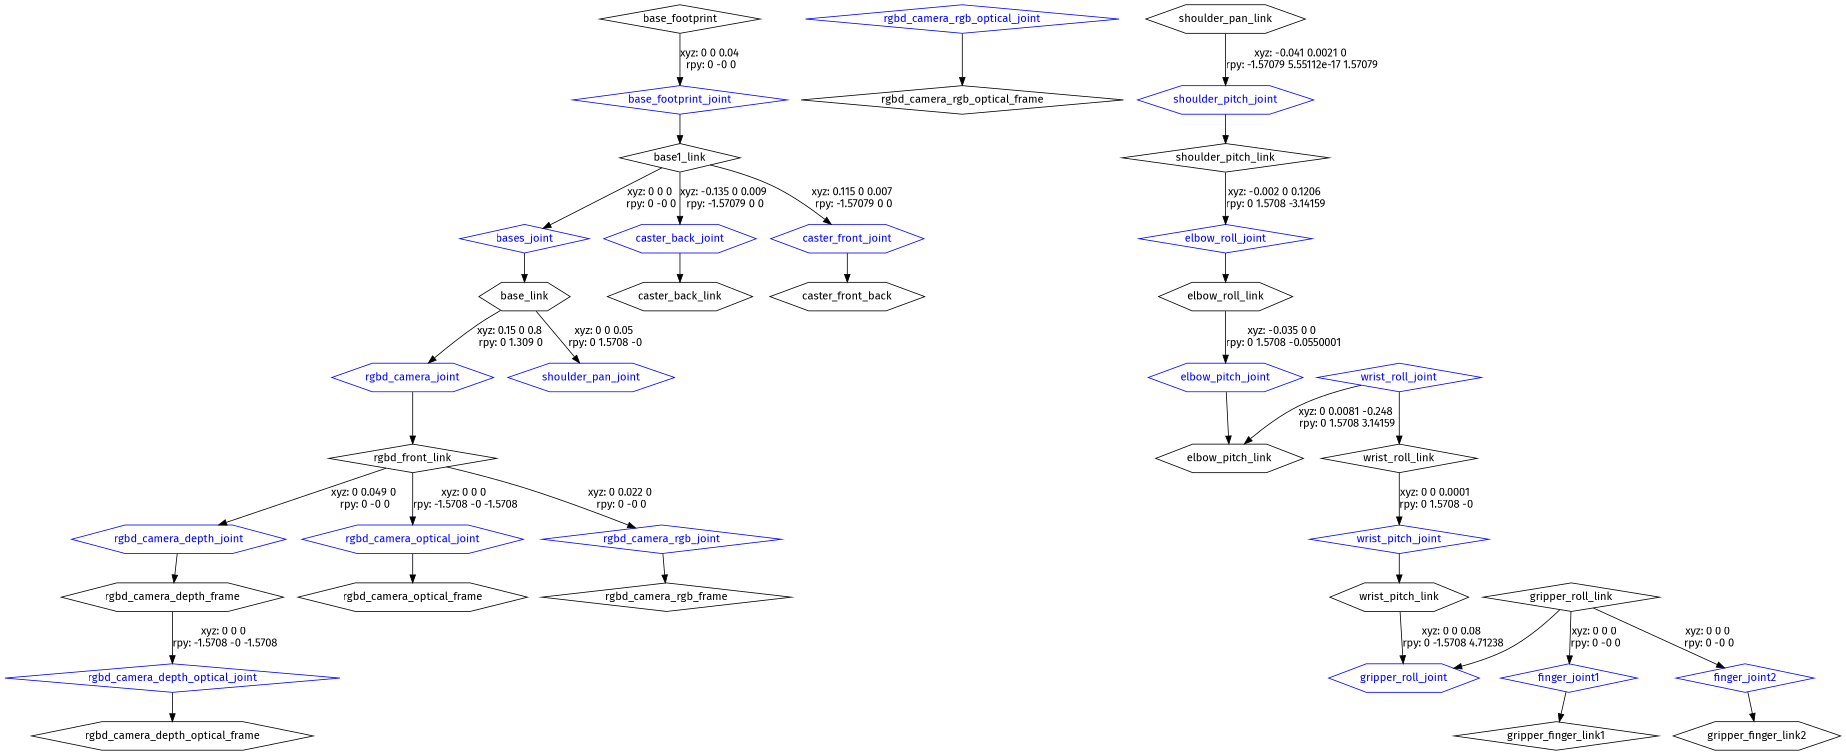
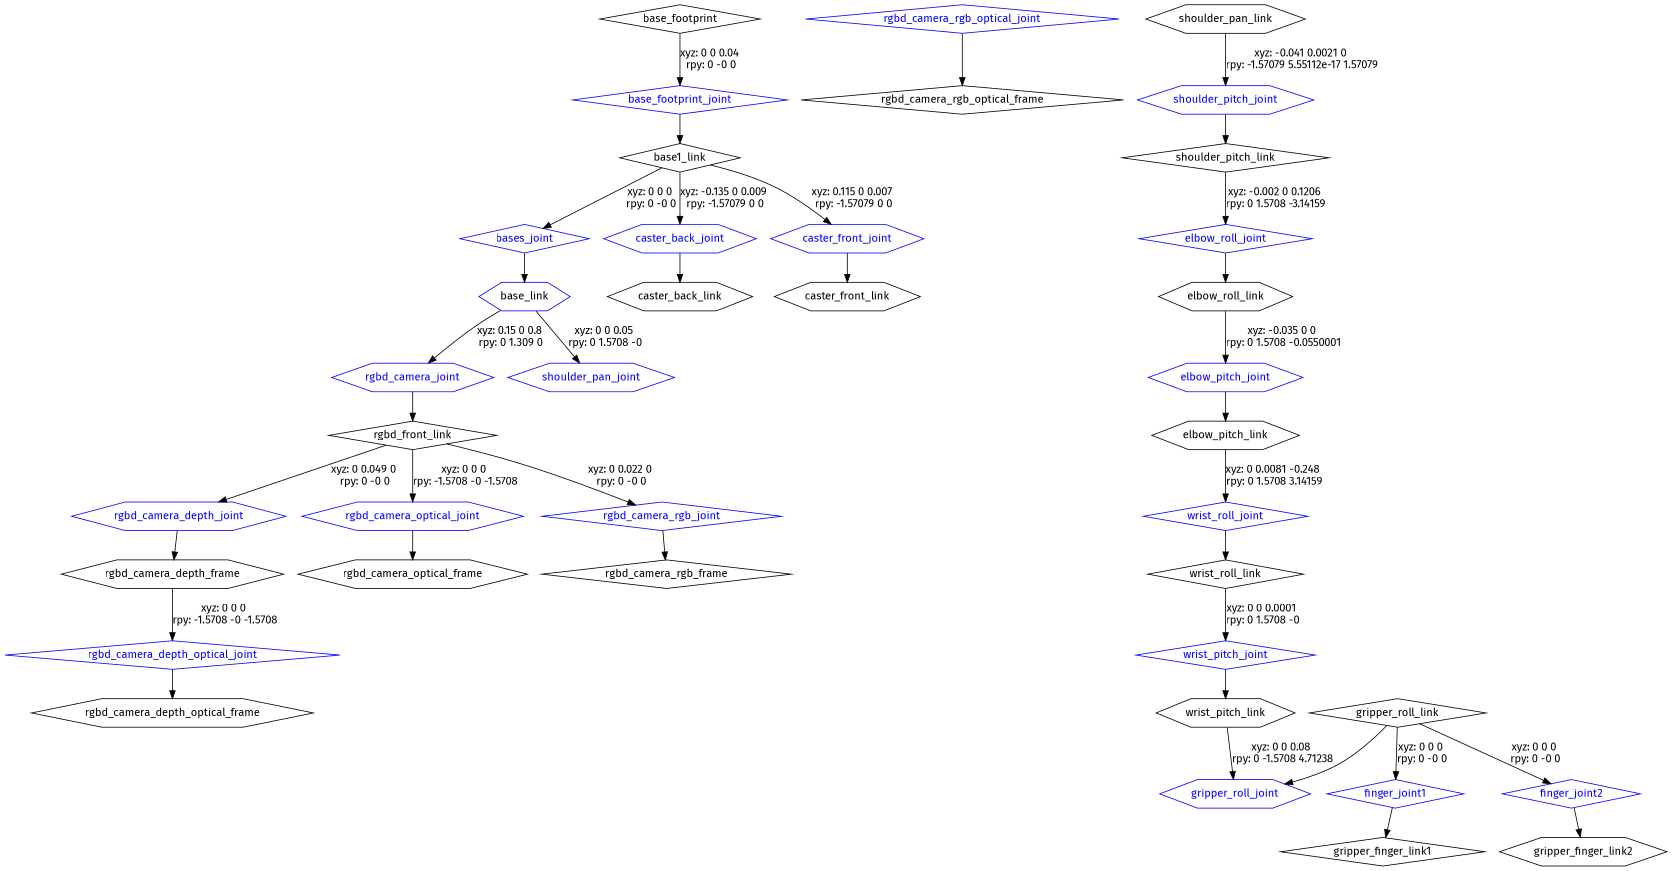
node "base_link": color black -> blue
node "caster_front_back": label "caster_front_back" -> "caster_front_link"
edge "wrist_roll_joint" -> "elbow_pitch_link": reversed
